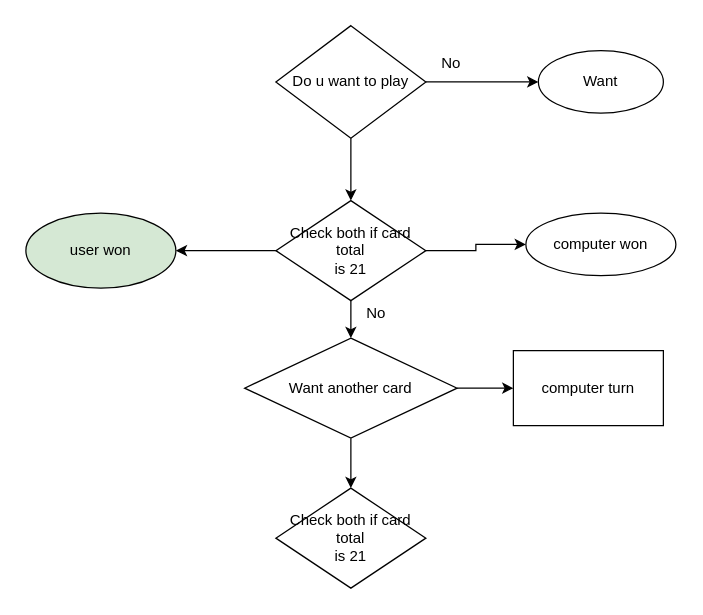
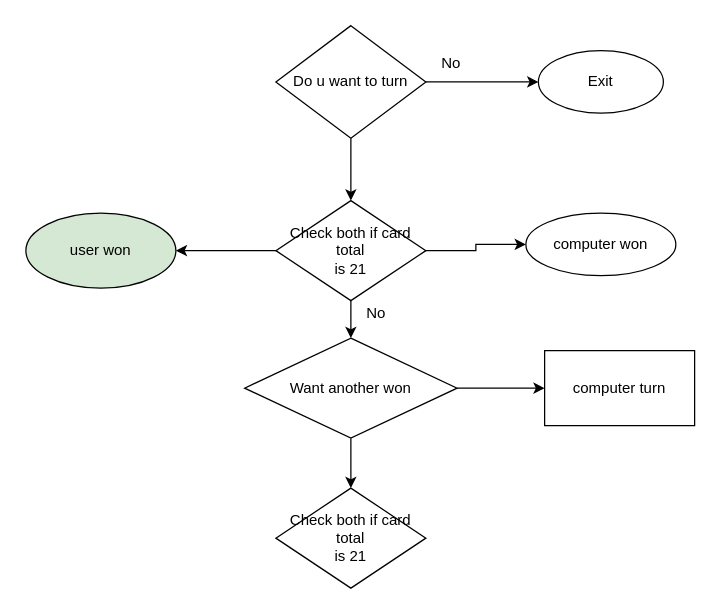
node "Do u want to play": label "Do u want to play" -> "Do u want to turn"
node "Want": label "Want" -> "Exit"
node "Want another card": label "Want another card" -> "Want another won"
node "computer turn": moved (588, 388) -> (619, 388)
